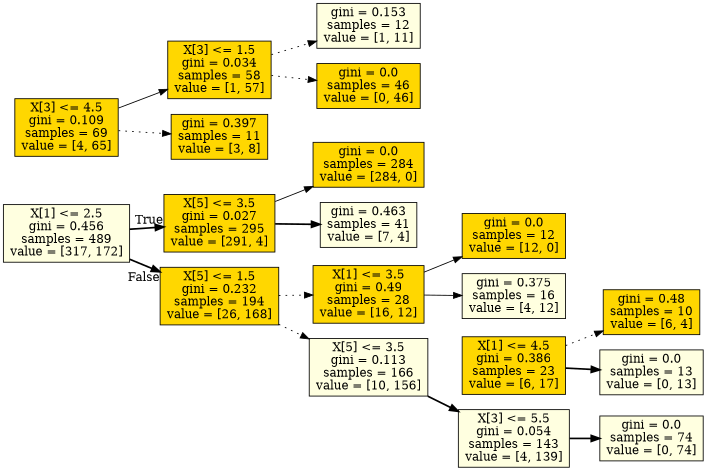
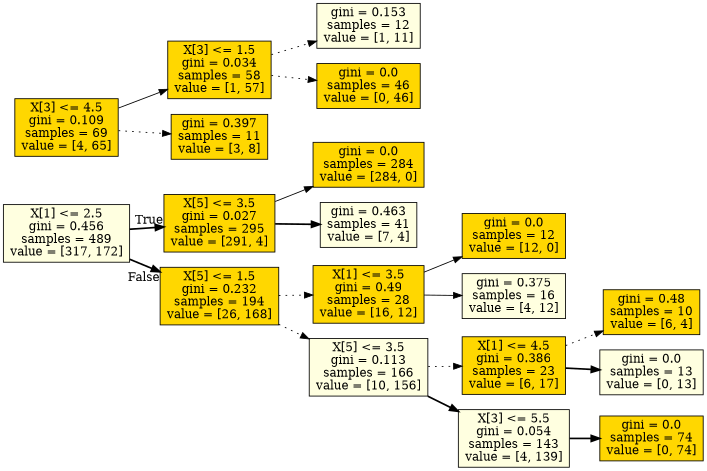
edge "X[5] <= 3.5 gini = 0.113 samples = 166 value = [10, 156]" -> "X[1] <= 4.5 gini = 0.386 samples = 23 value = [6, 17]": added
node "gini = 0.0 samples = 74 value = [0, 74]": fillcolor lightyellow -> gold
